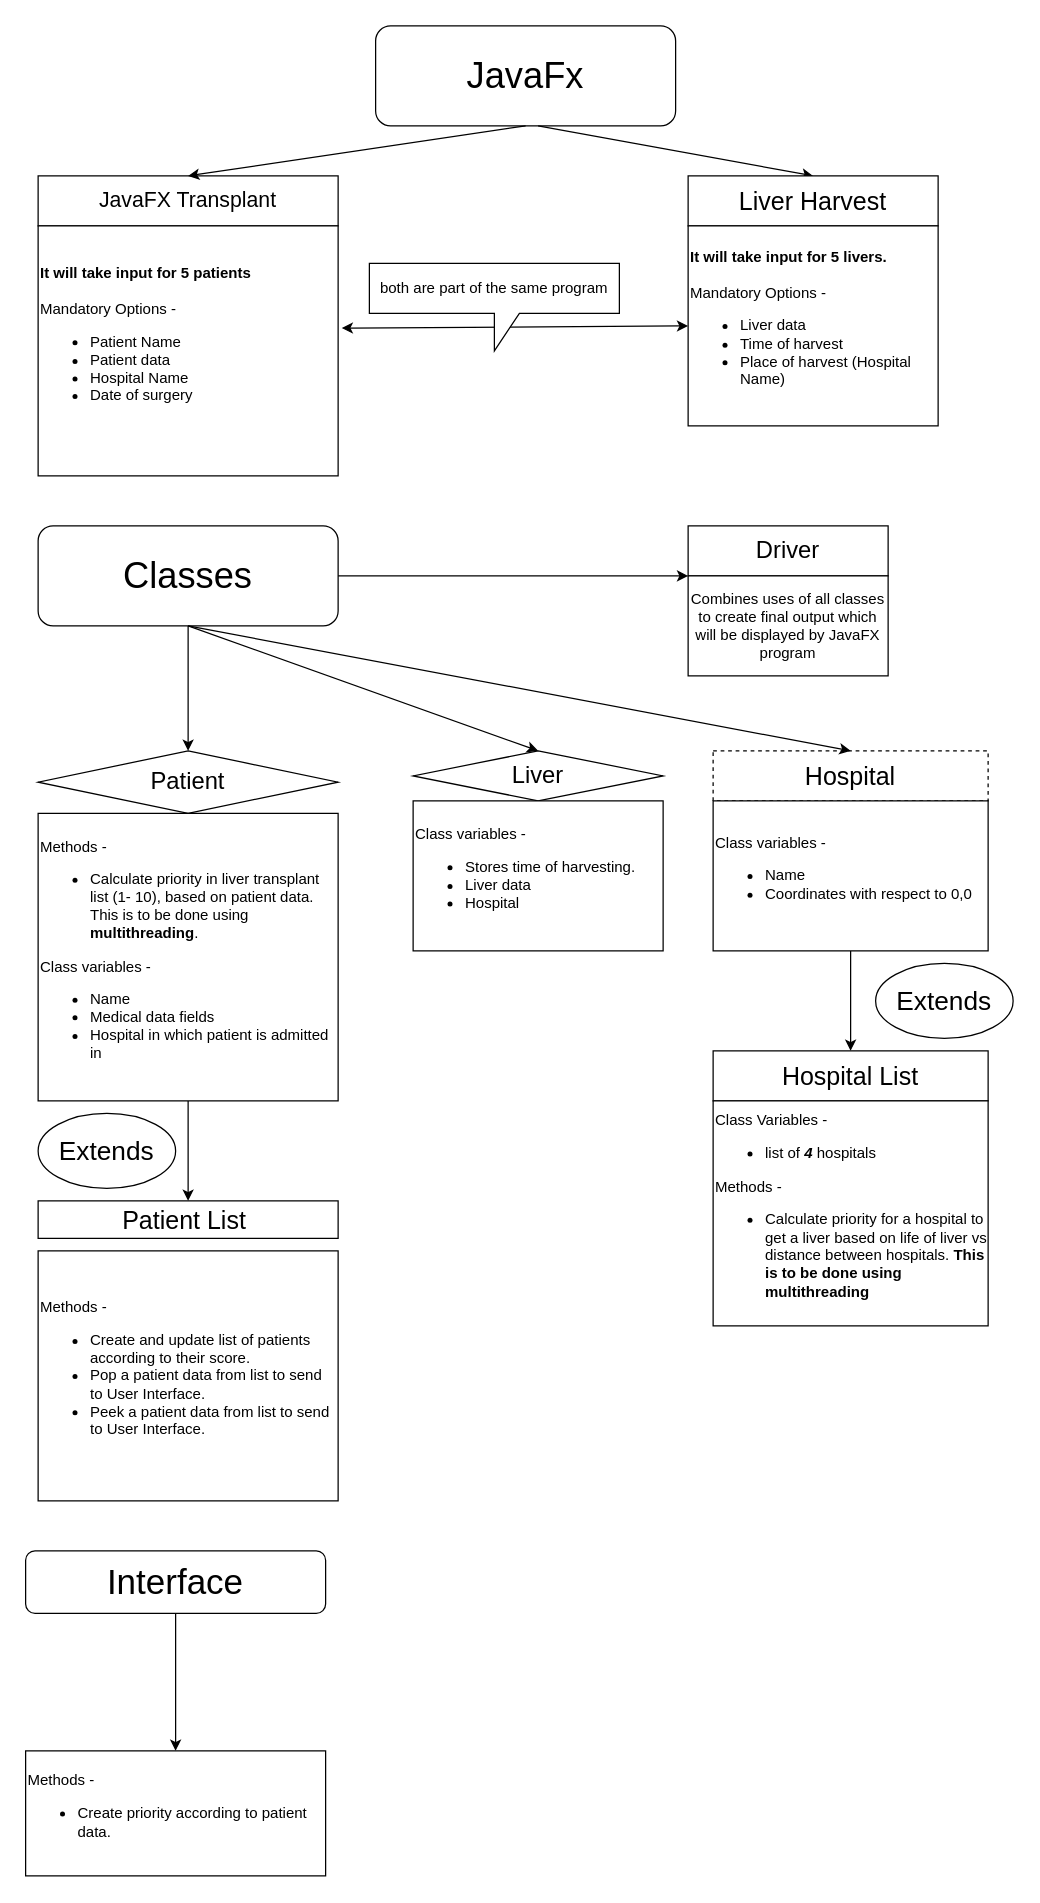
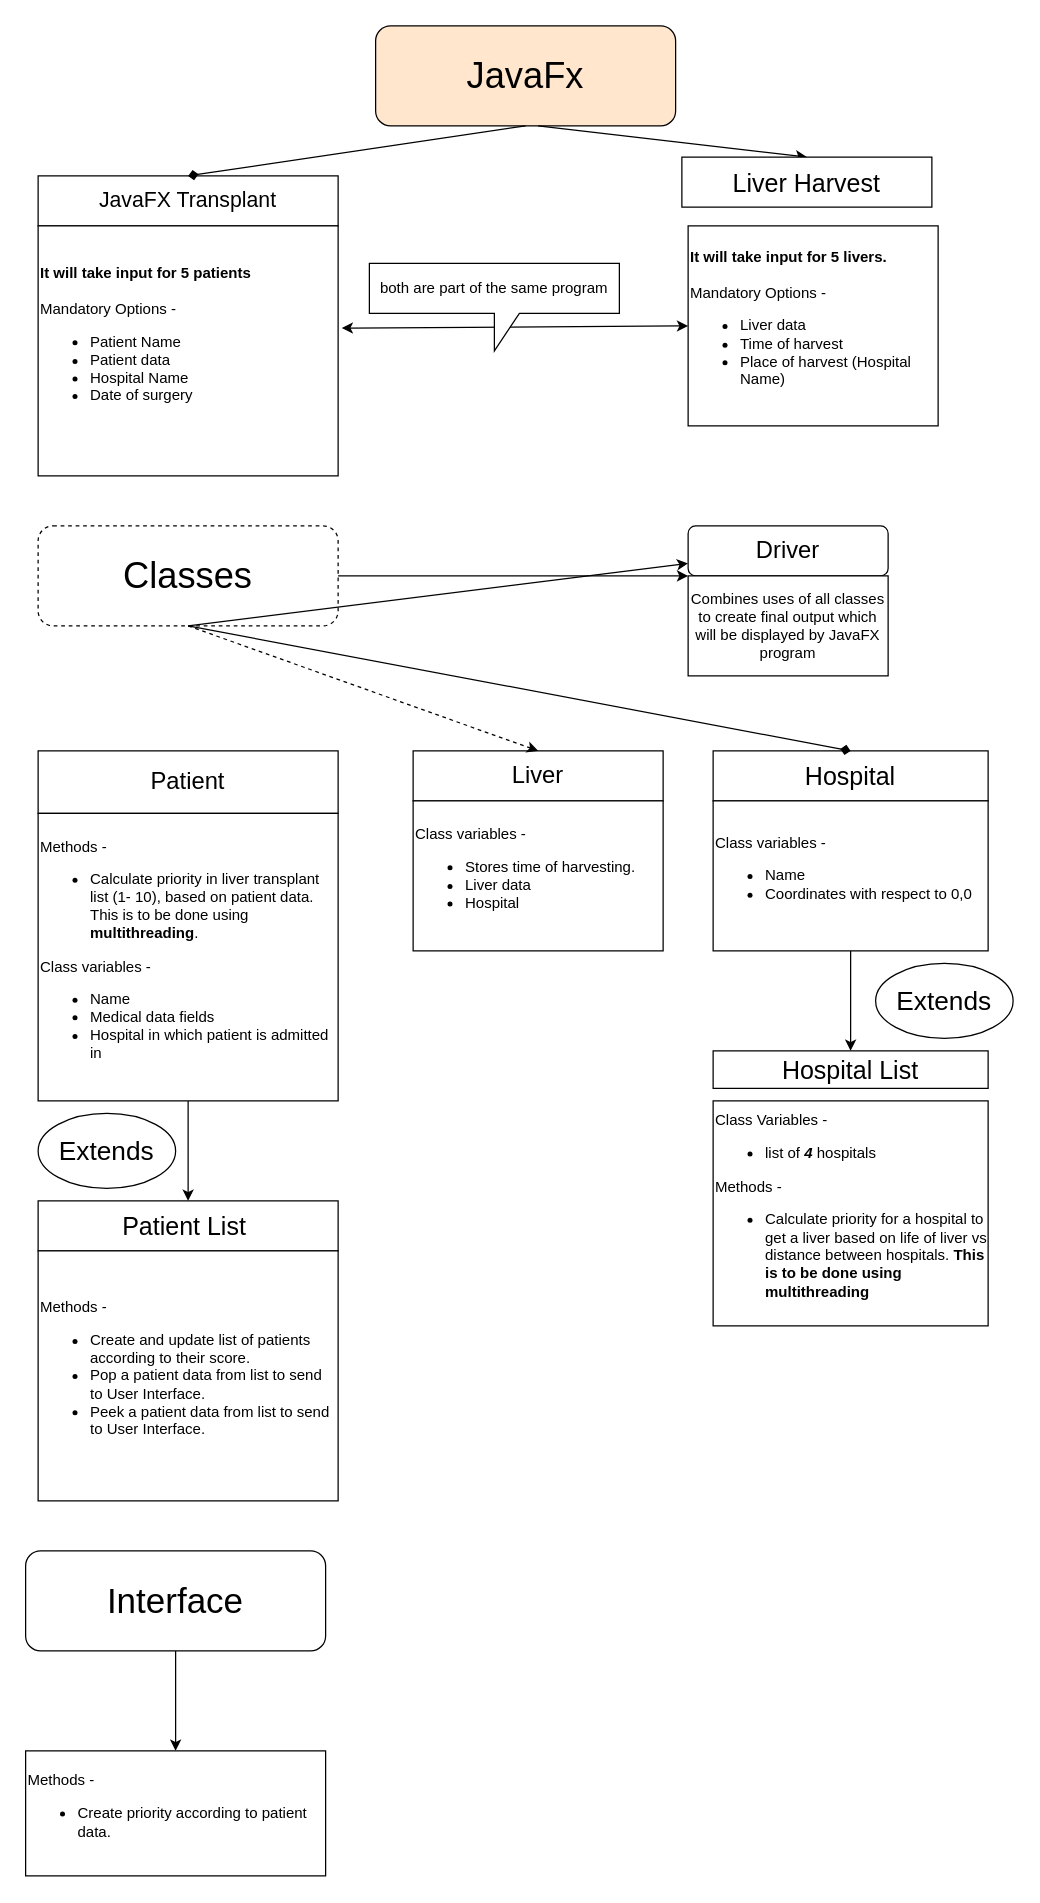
node "JavaFx": fillcolor #ffffff -> #ffe6cc
edge "JavaFx" -> "JavaFX Transplant": arrowhead classic -> diamond
node "Liver Harvest": moved (813, 201) -> (807, 182)
node "Driver": shape rectangle -> rounded rectangle
node "Classes": style solid -> dashed
edge "Classes" -> "Patient": now "Classes" -> "Driver"
edge "Classes" -> "Liver": style solid -> dashed
edge "Classes" -> "Hospital": arrowhead classic -> diamond
node "Liver": shape diamond -> rectangle
node "Hospital": style dashed -> solid
node "Patient": shape diamond -> rectangle
node "Hospital List": size 275x50 -> 275x38
node "Patient List": size 300x38 -> 300x50
node "Interface": size 300x63 -> 300x100
